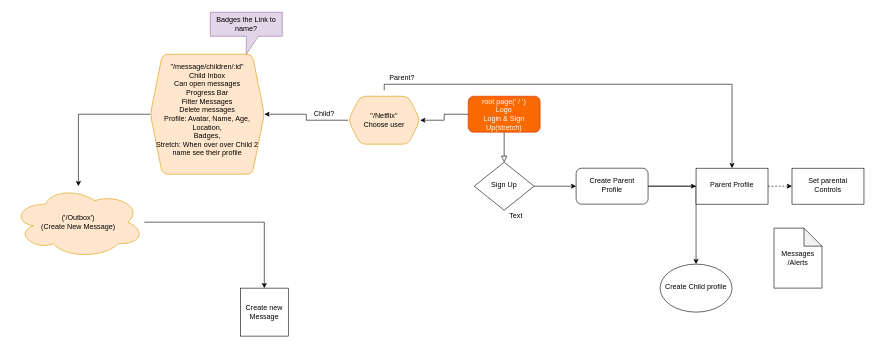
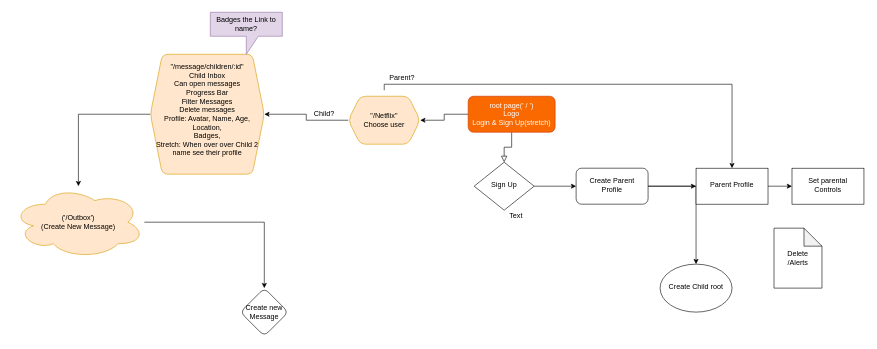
node "root page(' / ') Logo Login & Sign Up(stretch)": size 72x36 -> 87x36
edge "Parent Profile" -> "Set parental Controls": style dashed -> solid
node "Messages /Alerts": label "Messages /Alerts" -> "Delete /Alerts"
node "Create Child profile": label "Create Child profile" -> "Create Child root"
node "Create new Message": shape rectangle -> diamond
